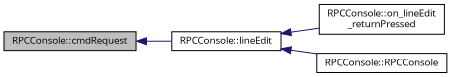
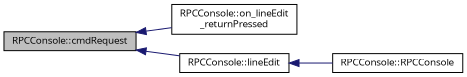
edge "RPCConsole::on_lineEdit _returnPressed" -> "RPCConsole::lineEdit": now "RPCConsole::on_lineEdit _returnPressed" -> "RPCConsole::cmdRequest"
